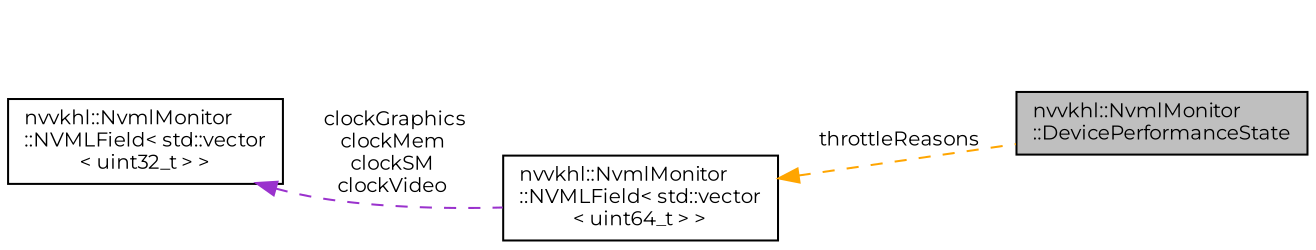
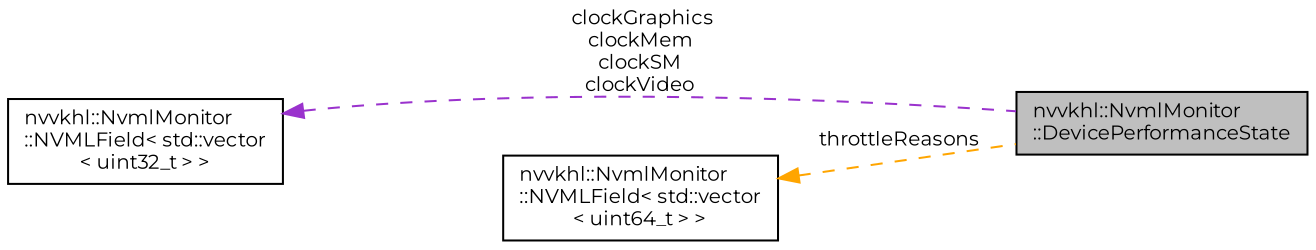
edge "nvvkhl::NvmlMonitor ::NVMLField< std::vector < uint64_t > >" -> "nvvkhl::NvmlMonitor ::NVMLField< std::vector < uint32_t > >": now "nvvkhl::NvmlMonitor ::DevicePerformanceState" -> "nvvkhl::NvmlMonitor ::NVMLField< std::vector < uint32_t > >"
